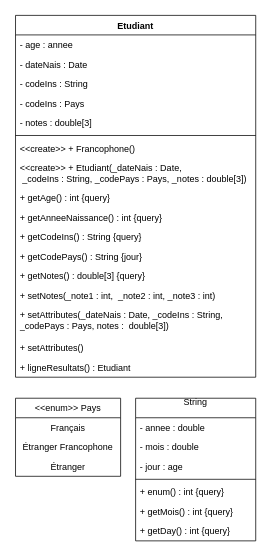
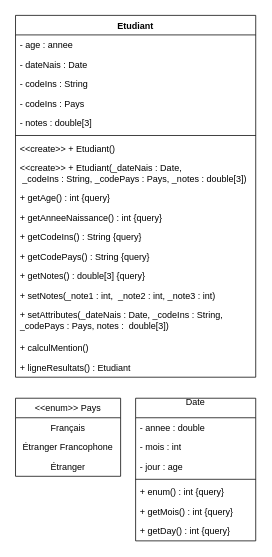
node "<<create>> + Francophone()": label "<<create>> + Francophone()" -> "<<create>> + Etudiant()"
node "+ getCodePays() : String {jour}": label "+ getCodePays() : String {jour}" -> "+ getCodePays() : String {query}"
node "+ setAttributes()": label "+ setAttributes()" -> "+ calculMention()"
node "String": label "String" -> "Date"
node "- mois : double": label "- mois : double" -> "- mois : int"
